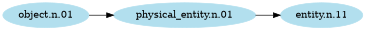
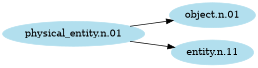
edge "object.n.01" -> "physical_entity.n.01": reversed
